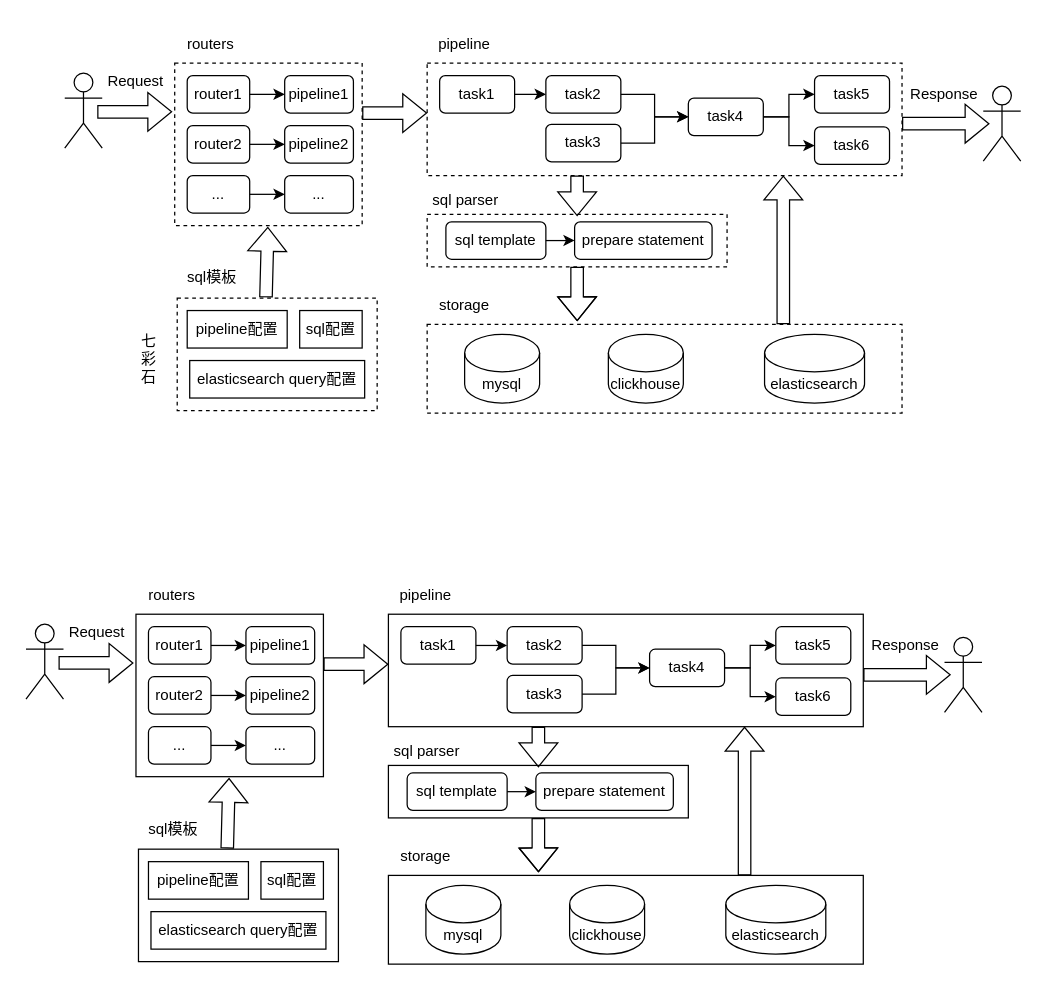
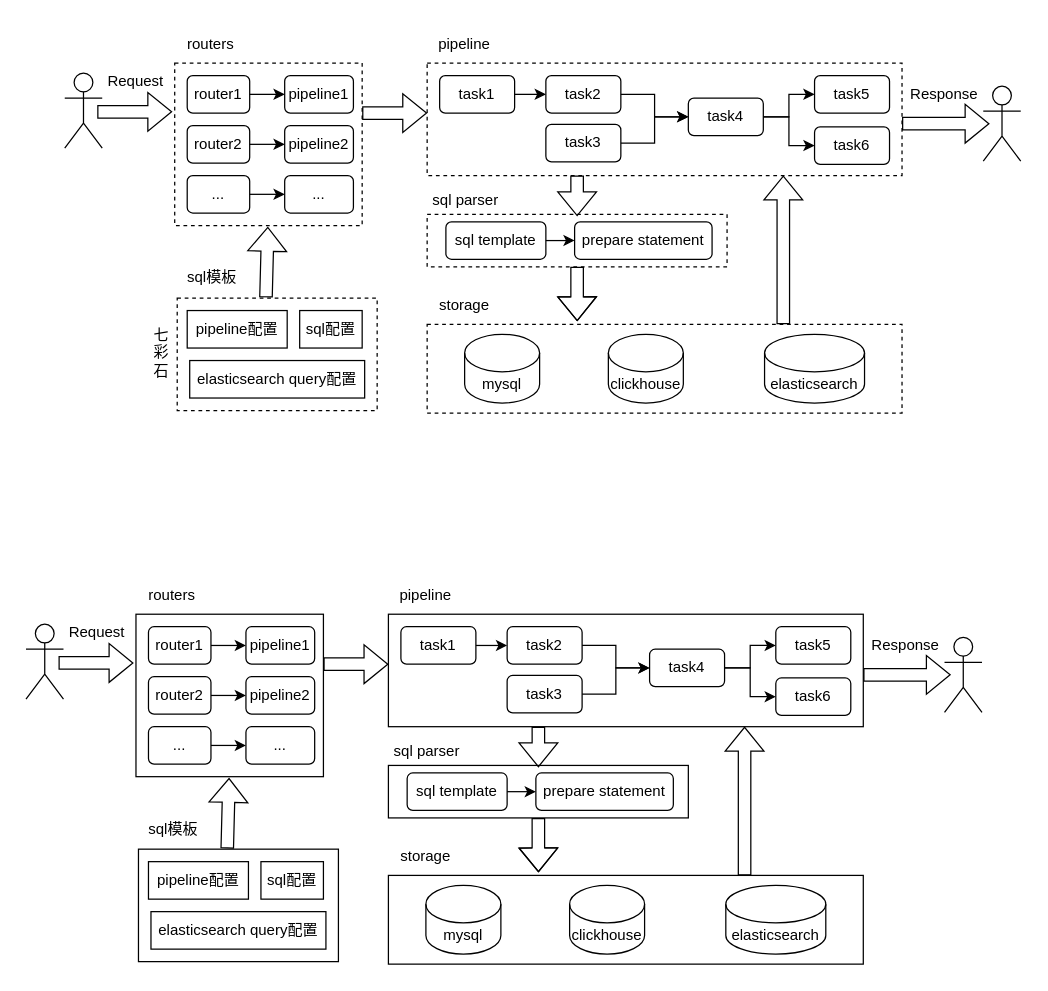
node "七彩石": moved (149, 359) -> (161, 353)
